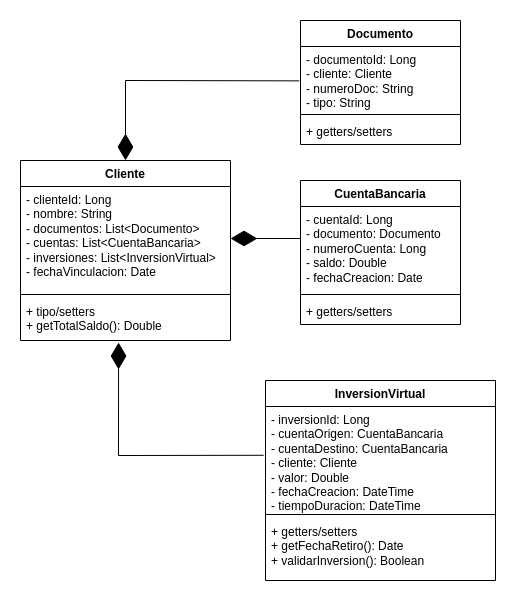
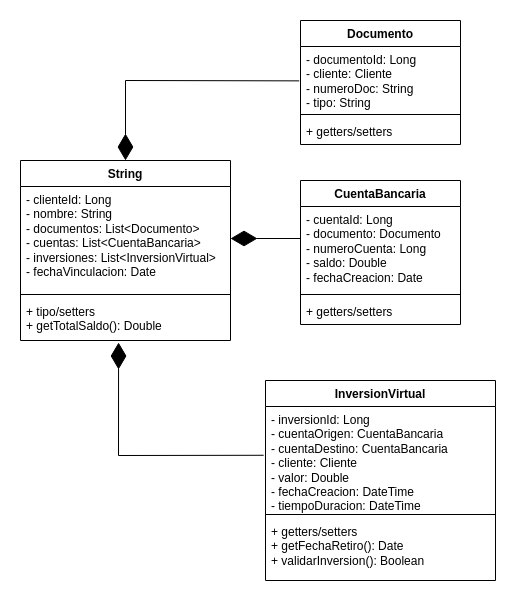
node "Cliente": label "Cliente" -> "String"
